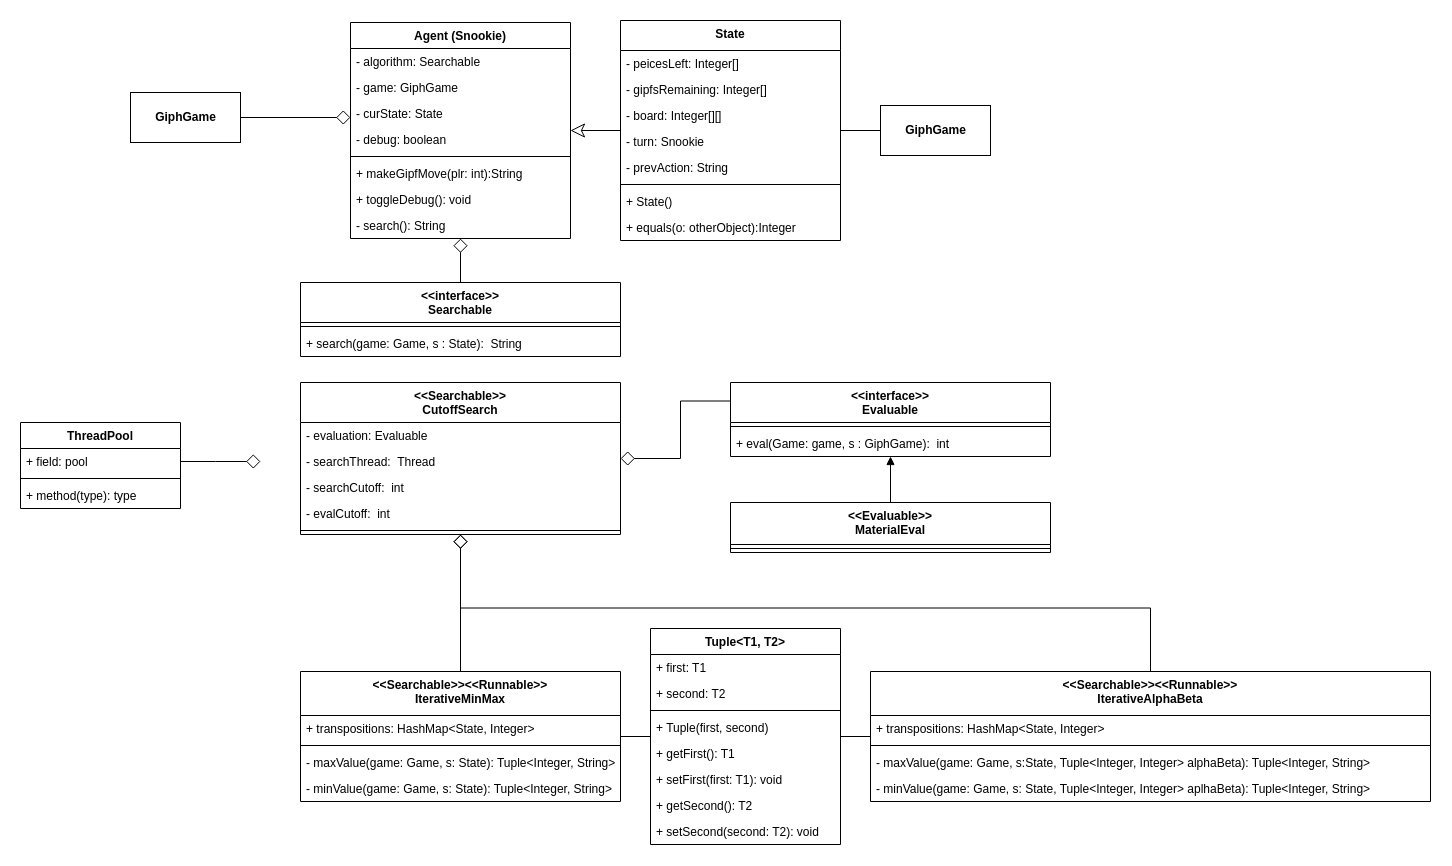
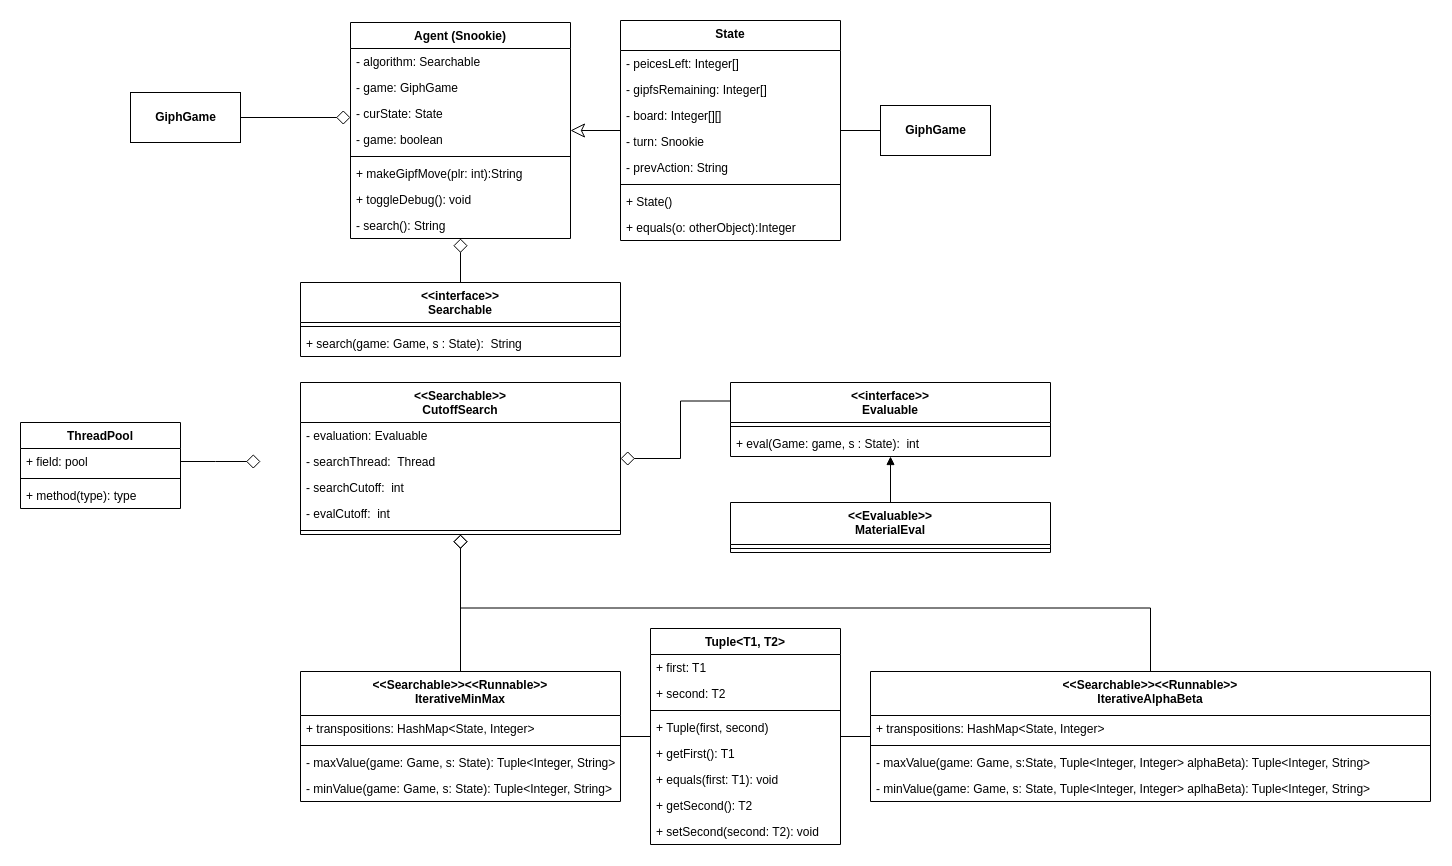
node "- debug: boolean": label "- debug: boolean" -> "- game: boolean"
node "+ eval(Game: game, s : GiphGame): int": label "+ eval(Game: game, s : GiphGame): int" -> "+ eval(Game: game, s : State): int"
node "+ setFirst(first: T1): void": label "+ setFirst(first: T1): void" -> "+ equals(first: T1): void"
